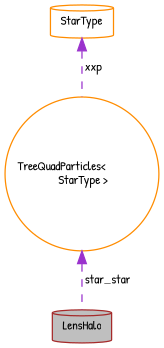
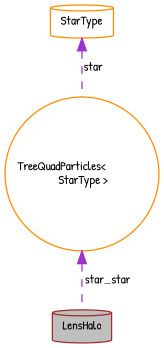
edge "TreeQuadParticles< StarType >" -> "StarType": label " xxp" -> " star"
